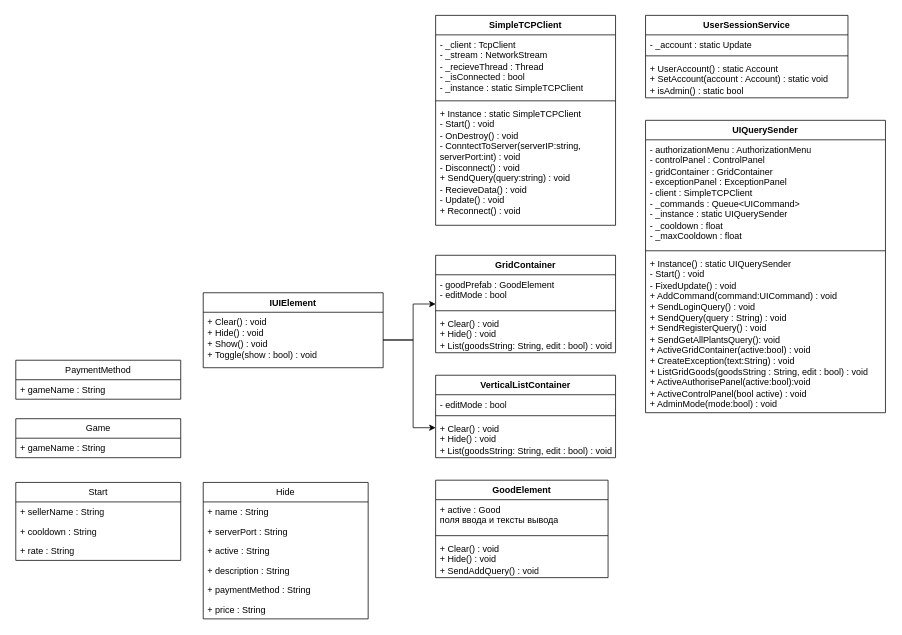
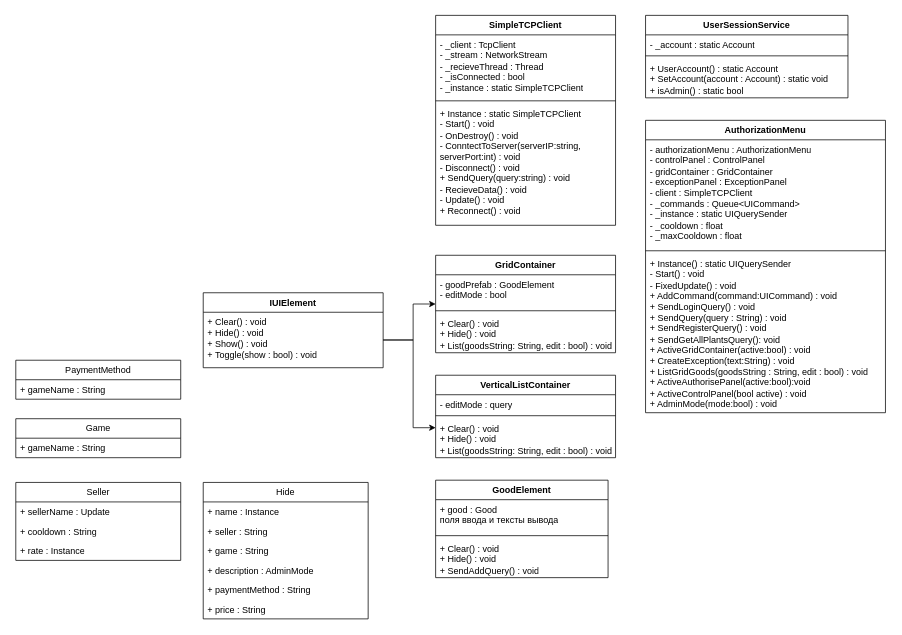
node "- _account : static Update": label "- _account : static Update" -> "- _account : static Account"
node "UIQuerySender": label "UIQuerySender" -> "AuthorizationMenu"
node "- editMode : bool": label "- editMode : bool" -> "- editMode : query"
node "Start": label "Start" -> "Seller"
node "+ sellerName : String": label "+ sellerName : String" -> "+ sellerName : Update"
node "+ name : String": label "+ name : String" -> "+ name : Instance"
node "+ active : Good поля ввода и тексты вывода": label "+ active : Good поля ввода и тексты вывода" -> "+ good : Good поля ввода и тексты вывода"
node "+ serverPort : String": label "+ serverPort : String" -> "+ seller : String"
node "+ rate : String": label "+ rate : String" -> "+ rate : Instance"
node "+ active : String": label "+ active : String" -> "+ game : String"
node "+ description : String": label "+ description : String" -> "+ description : AdminMode"
